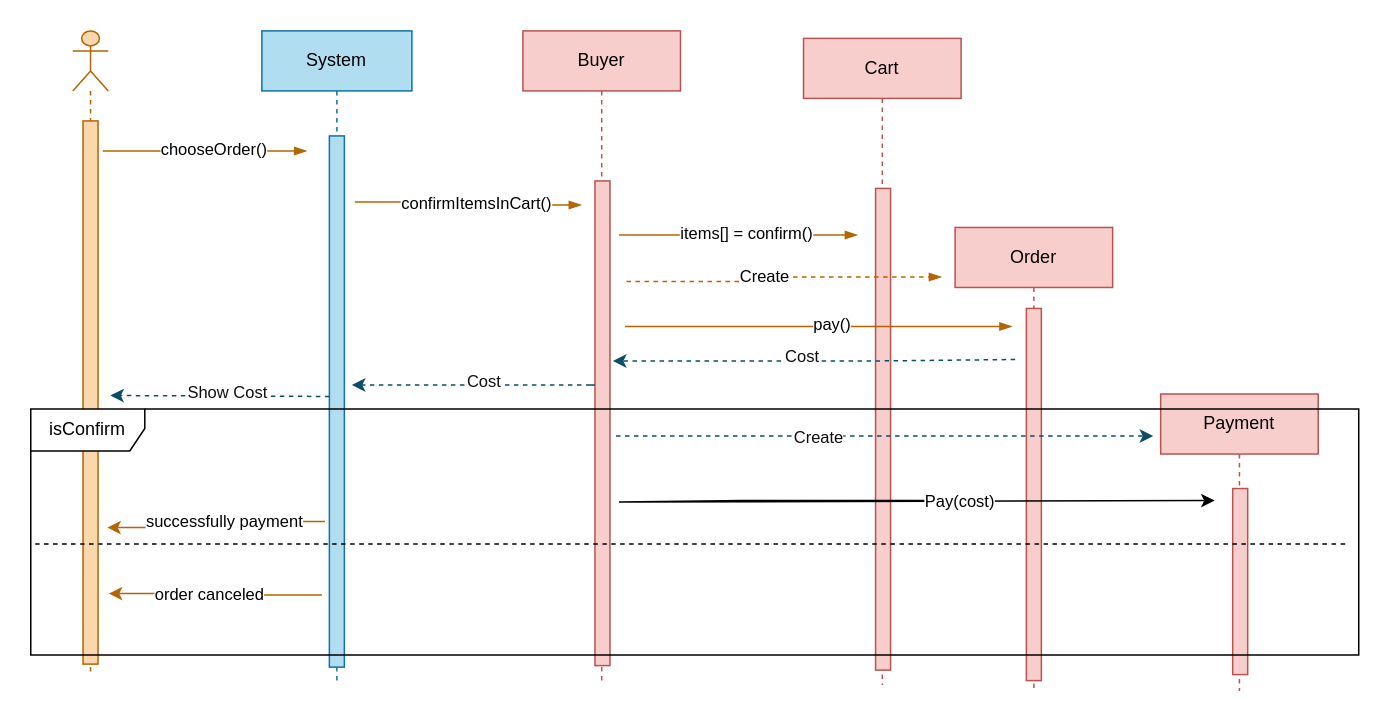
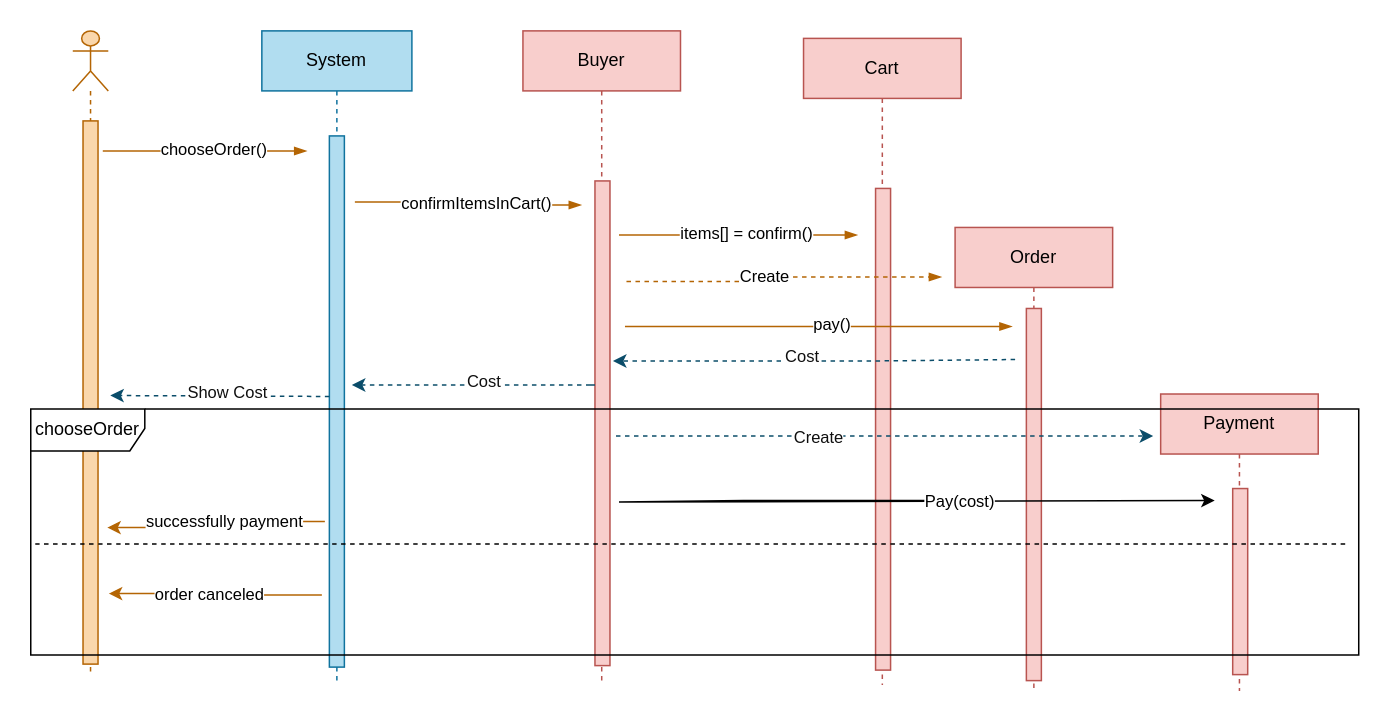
node "isConfirm": label "isConfirm" -> "chooseOrder"
